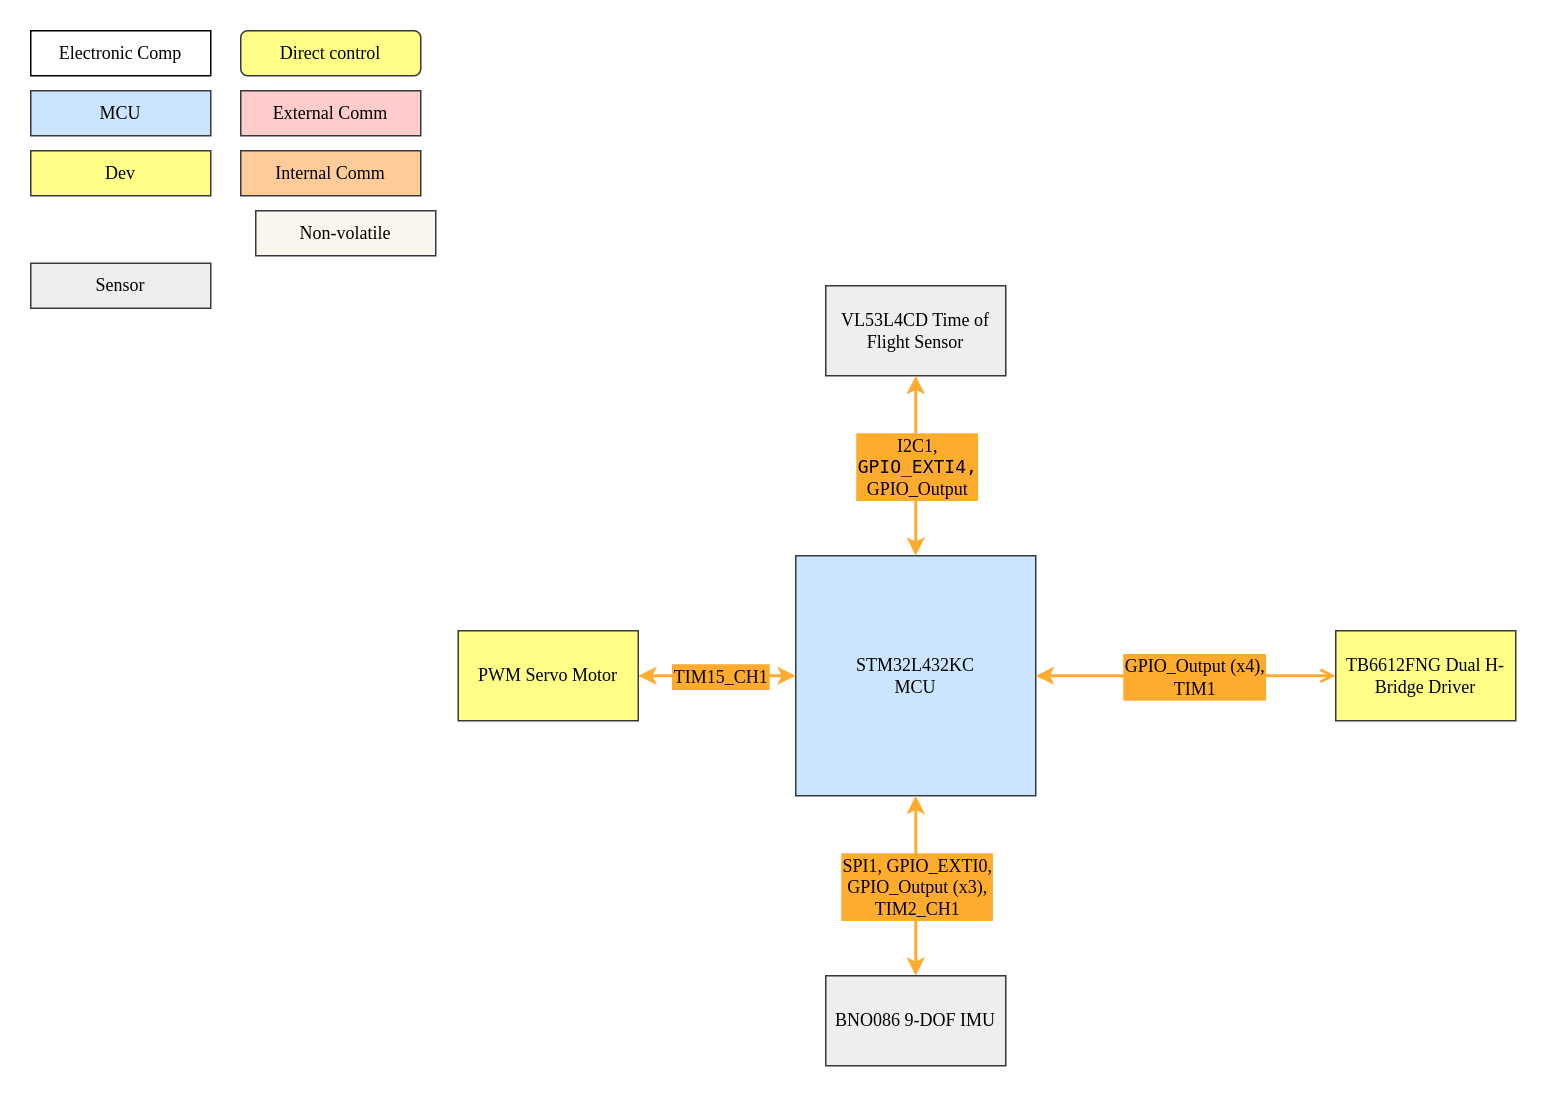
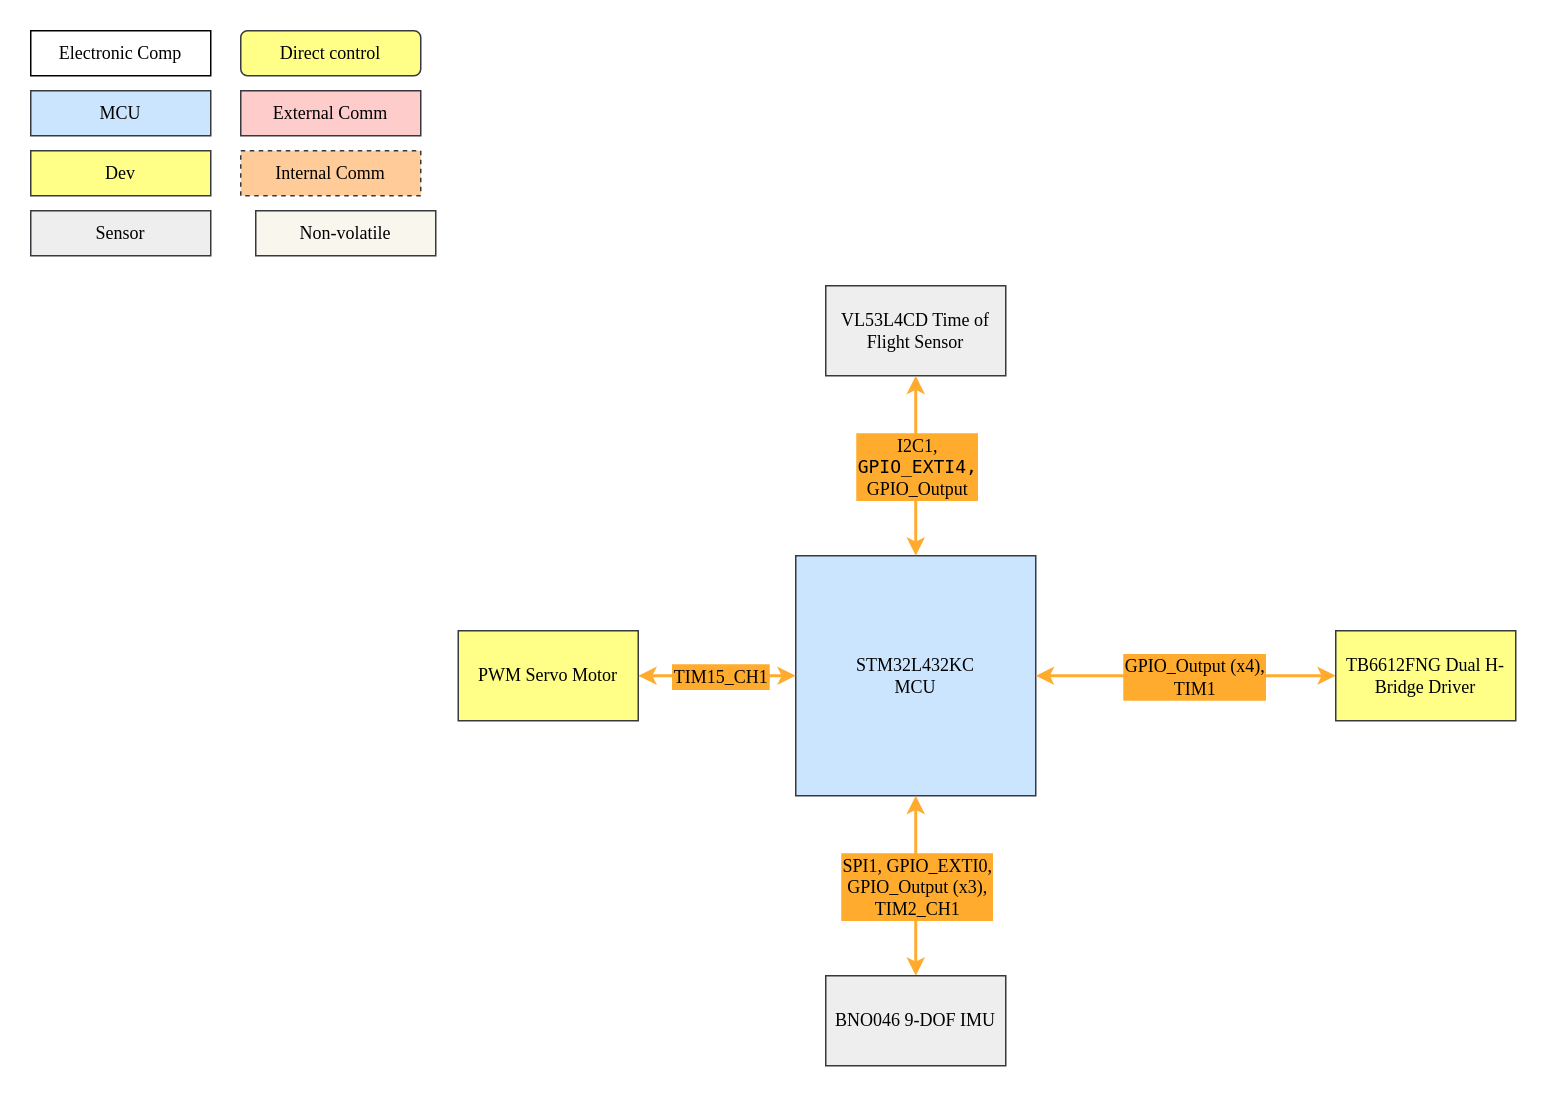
node "Internal Comm": style solid -> dashed
node "Sensor": moved (121, 286) -> (121, 233)
edge "STM32L432KCMCU" -- "TB6612FNG Dual H-Bridge Driver": arrowhead open -> classic
node "BNO086 9-DOF IMU": label "BNO086 9-DOF IMU" -> "BNO046 9-DOF IMU"
